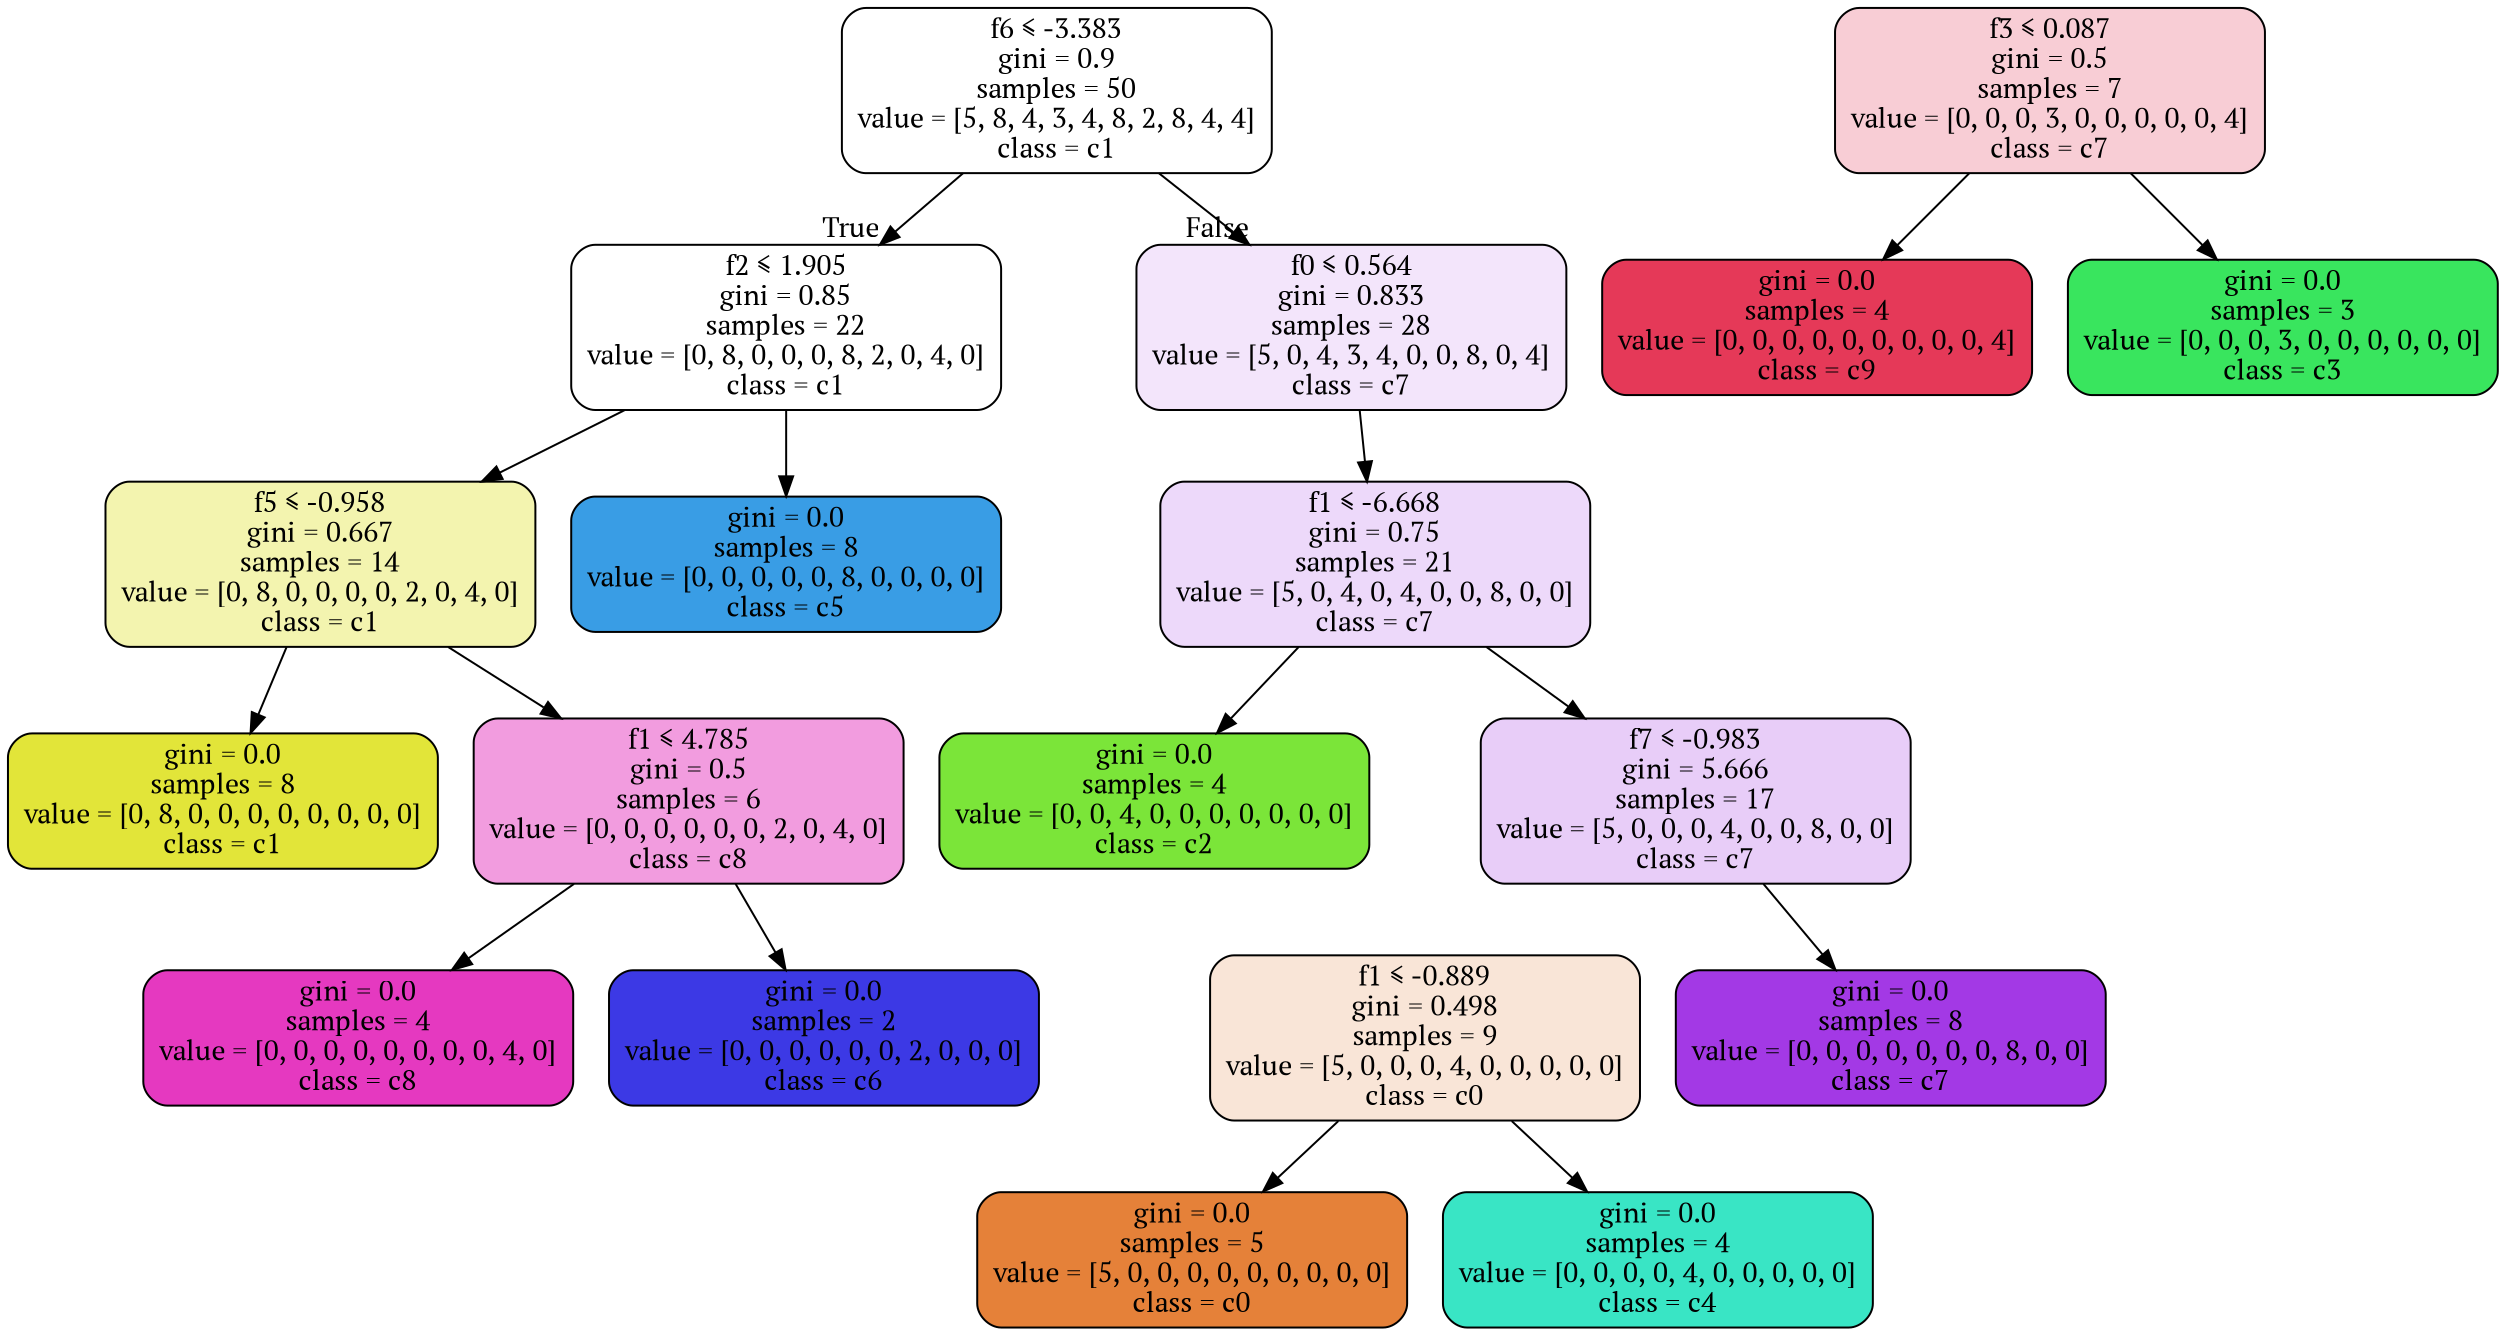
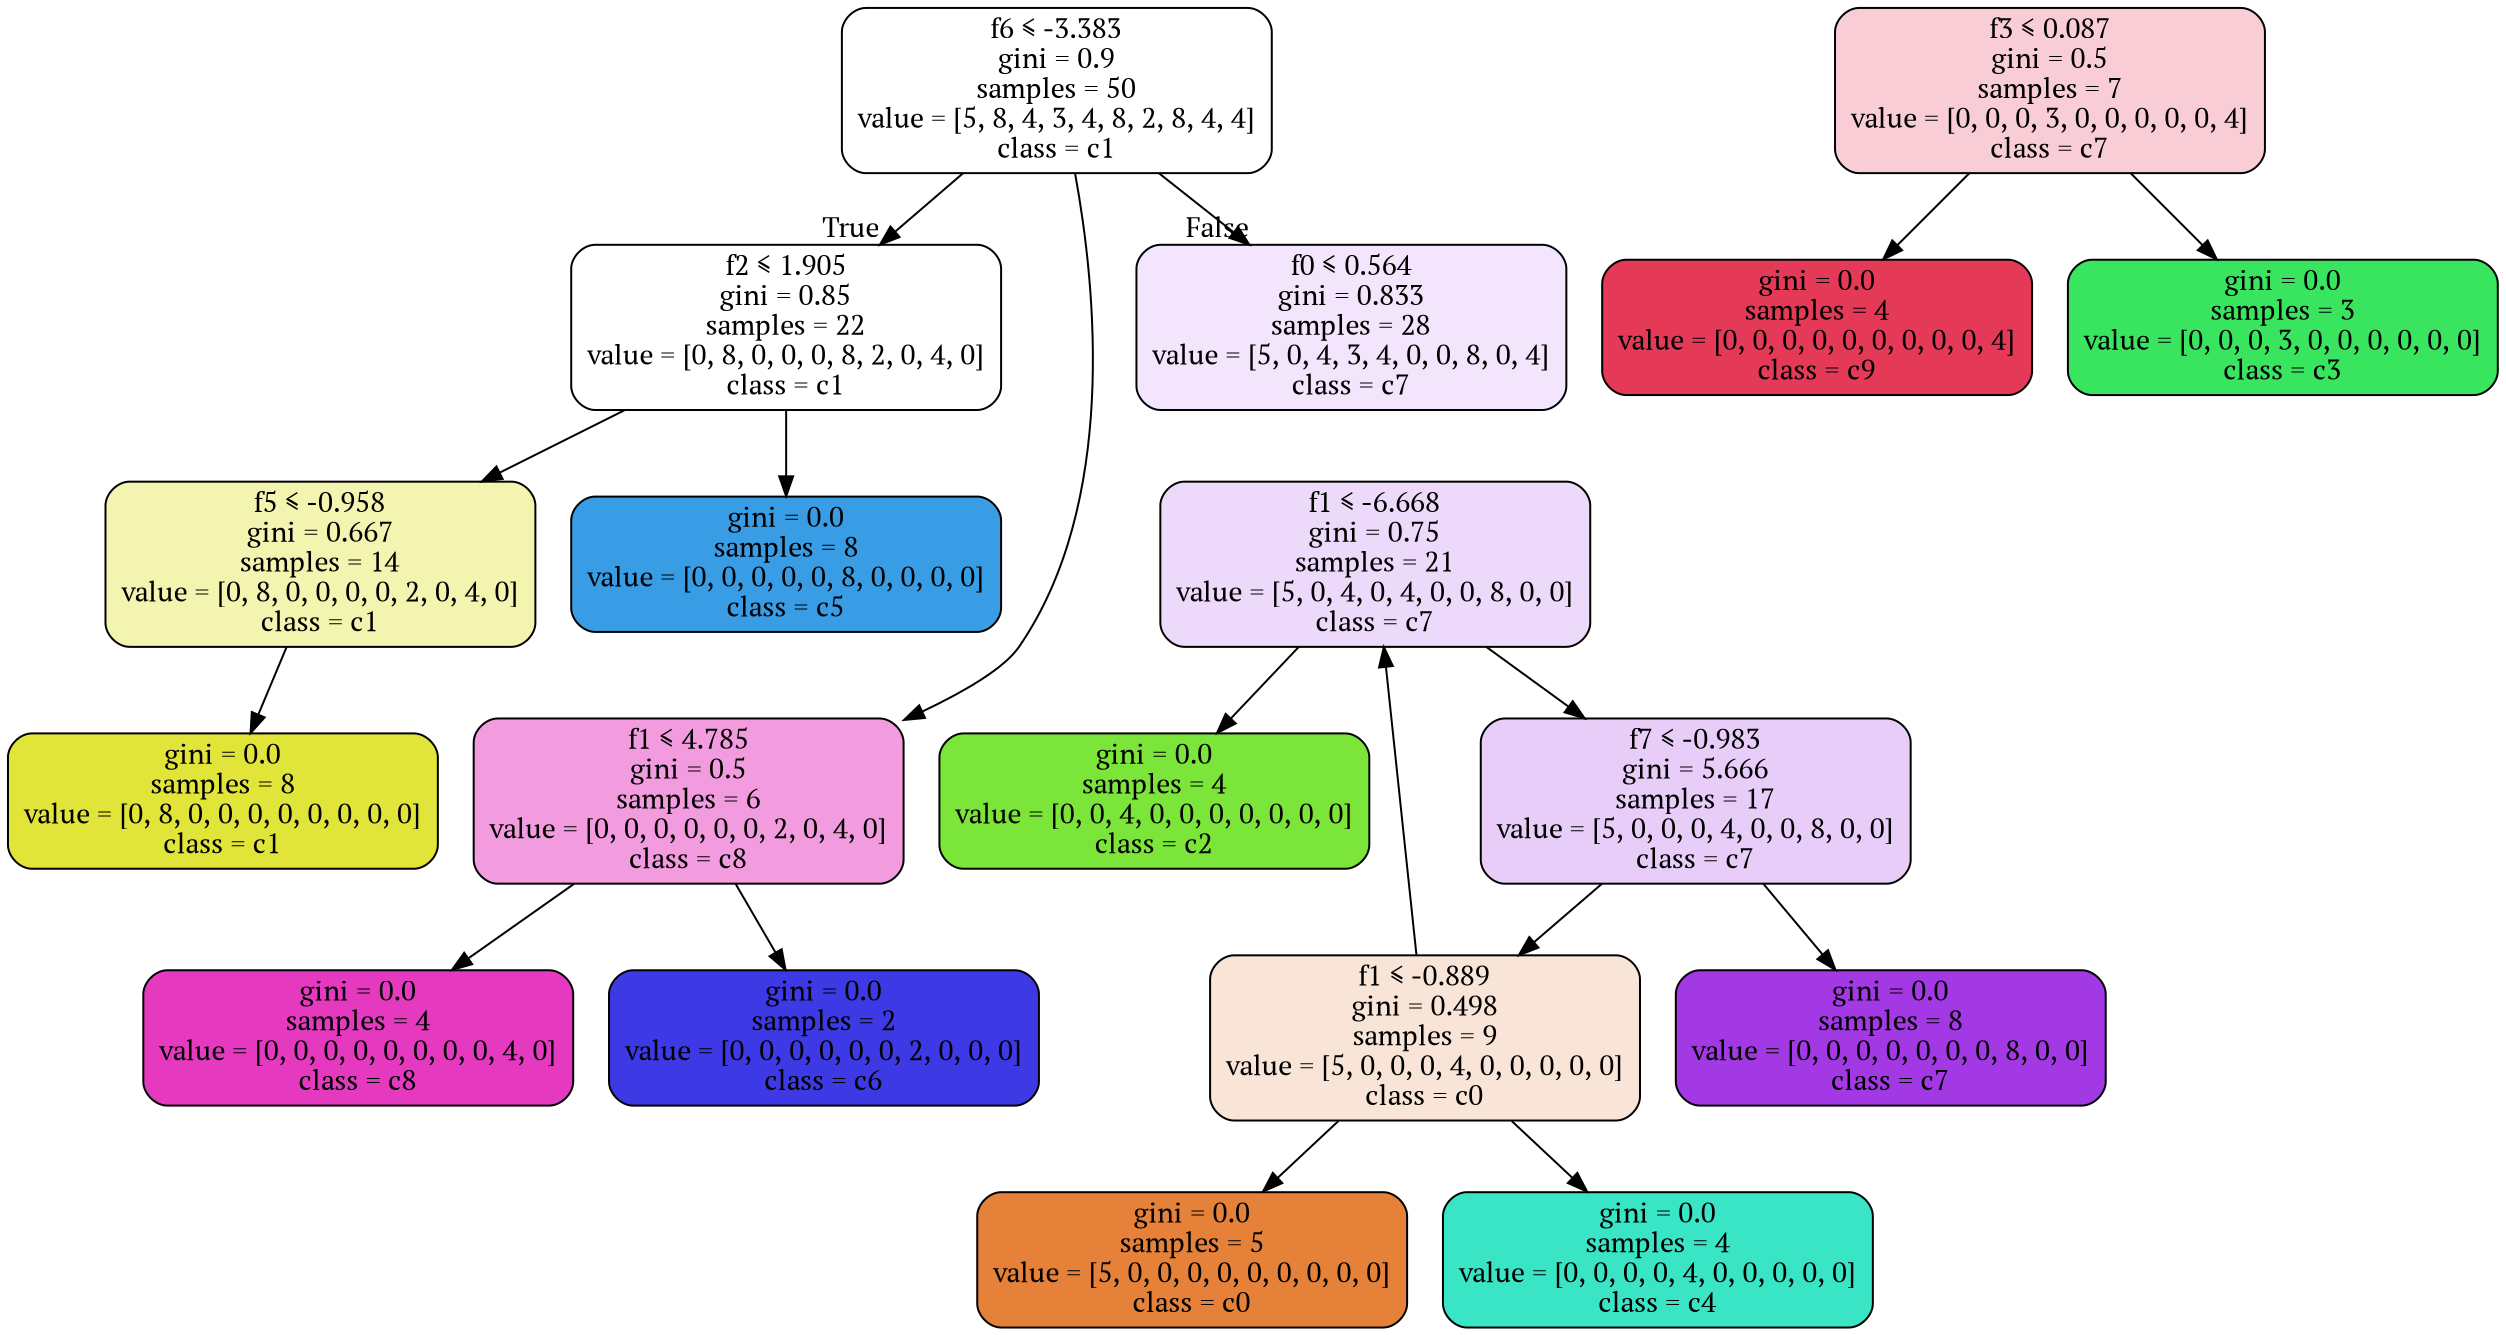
edge "f0 ≤ 0.564" -> "f1 ≤ -6.668": now "f1 ≤ -0.889" -> "f1 ≤ -6.668"
edge "f5 ≤ -0.958" -> "f1 ≤ 4.785": now "f6 ≤ -3.383" -> "f1 ≤ 4.785"
edge "f7 ≤ -0.983" -> "f1 ≤ -0.889": added
